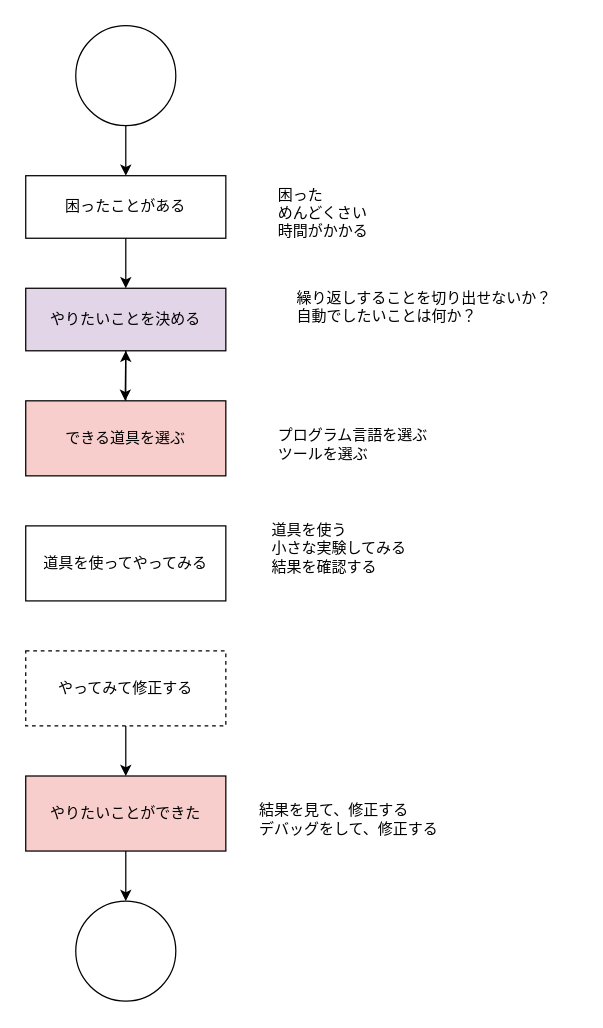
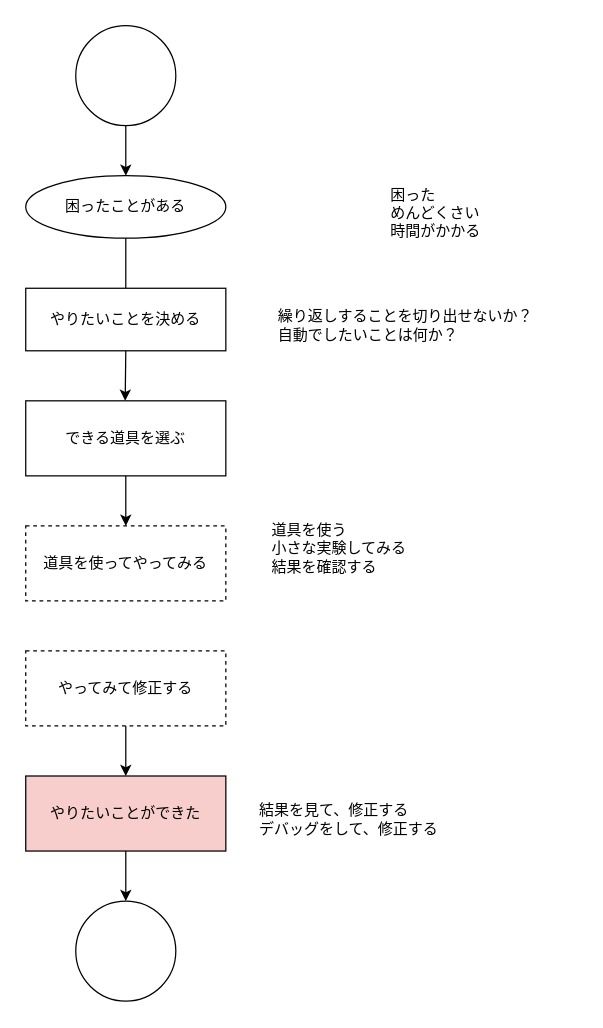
node "困ったことがある": shape rectangle -> ellipse
node "困った めんどくさい 時間がかかる": moved (376, 213) -> (488, 213)
edge "困ったことがある" -> "やりたいことを決める": arrowhead classic -> none
node "繰り返しすることを切り出せないか？ 自動でしたいことは何か？": moved (444, 307) -> (426, 326)
node "やりたいことを決める": fillcolor #e1d5e7 -> #ffffff
edge "できる道具を選ぶ" -> "やりたいことを決める": now "できる道具を選ぶ" -> "道具を使ってやってみる"
node "できる道具を選ぶ": fillcolor #f8cecc -> #ffffff
node "プログラム言語を選ぶ ツールを選ぶ": removed
node "道具を使ってやってみる": style solid -> dashed
